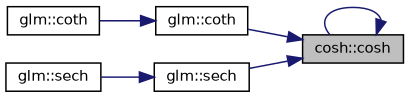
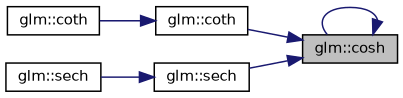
node "cosh::cosh": label "cosh::cosh" -> "glm::cosh"
